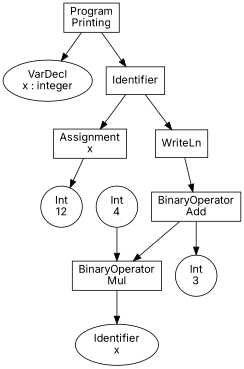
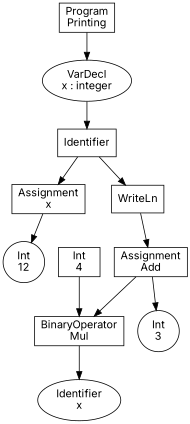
edge "Program Printing" -> "Identifier": now "VarDecl x : integer" -> "Identifier"
node "Int 4": shape ellipse -> box
node "BinaryOperator Add": label "BinaryOperator Add" -> "Assignment Add"
